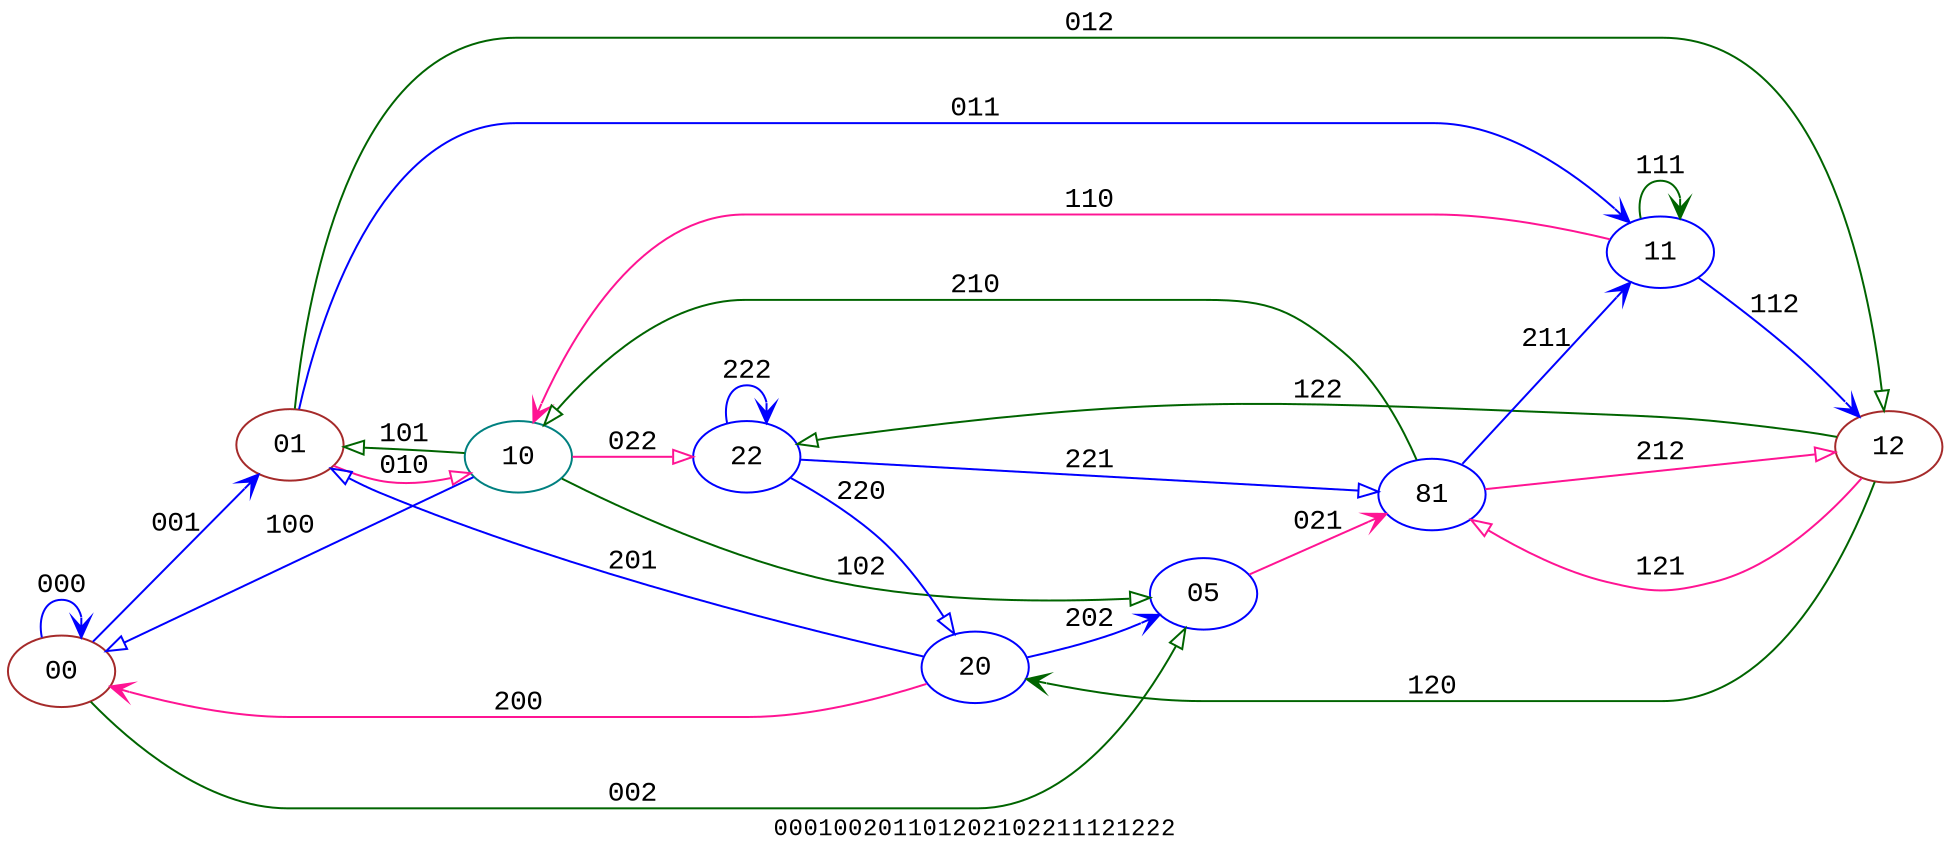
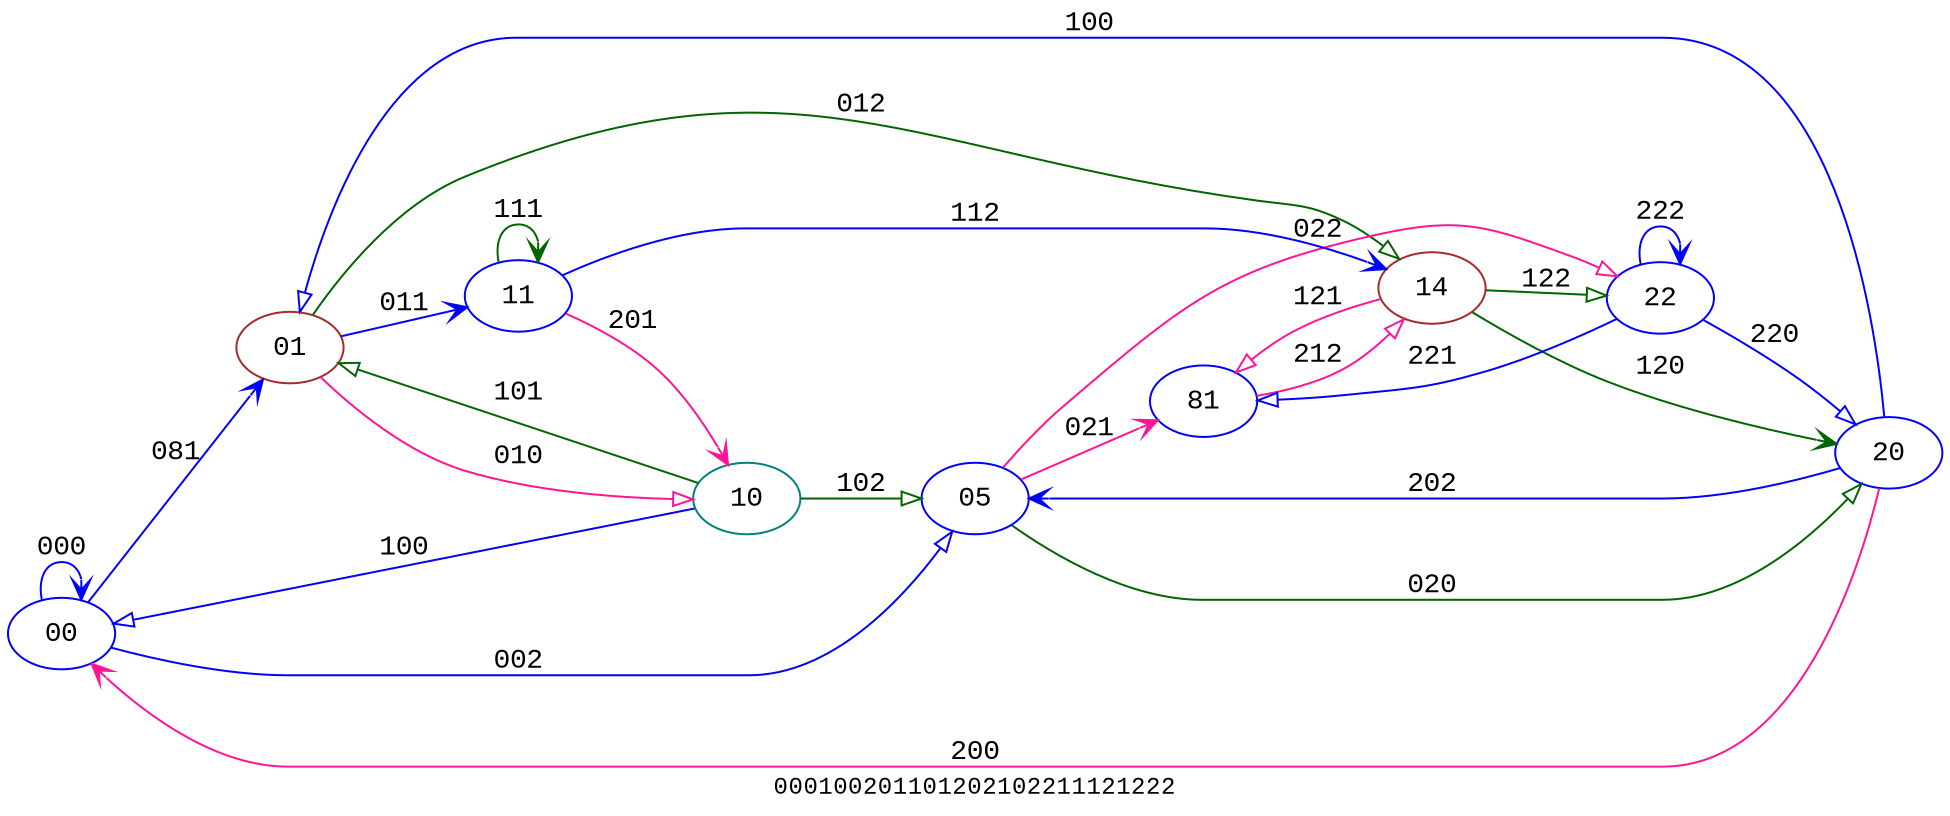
edge "11" -> "10": label "110" -> "201"
edge "81" -> "10": removed, label "210"
edge "81" -> "11": removed, label "211"
node "12": label "12" -> "14"
edge "10" -> "22": now "05" -> "22"
edge "00" -> "01": label "001" -> "081"
edge "20" -> "01": label "201" -> "100"
edge "05" -> "20": added, label "020"
node "00": color brown -> blue
edge "00" -> "05": color darkgreen -> blue
